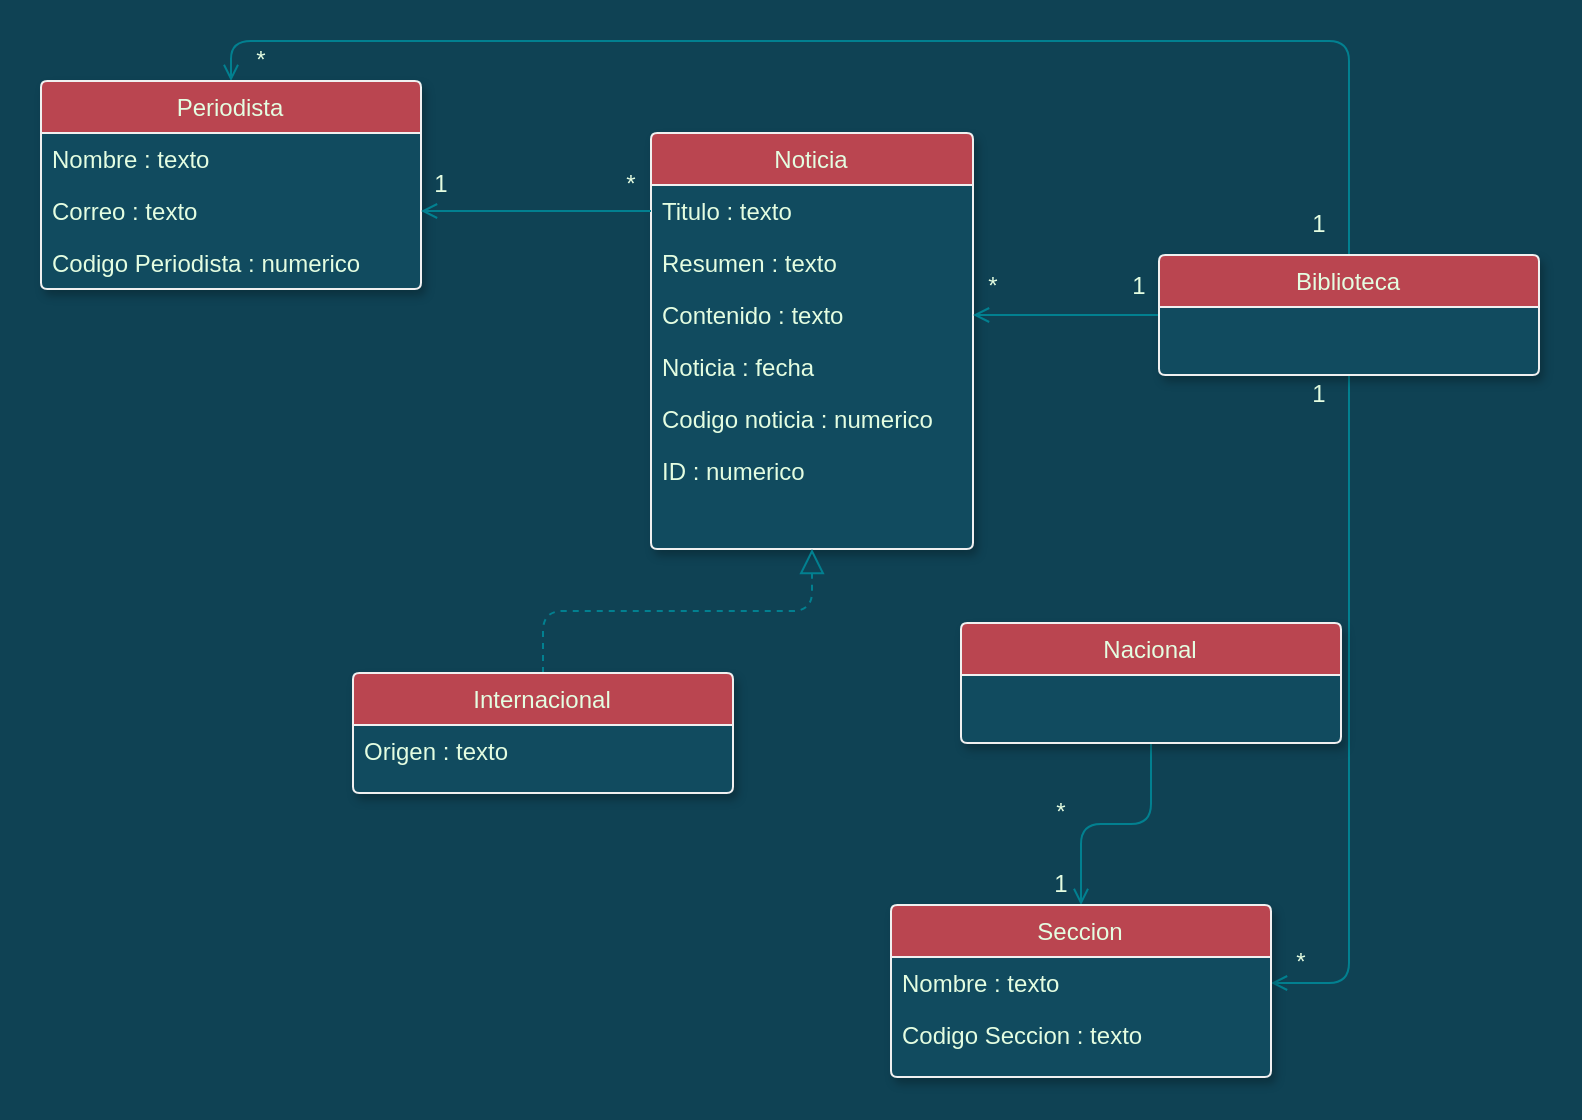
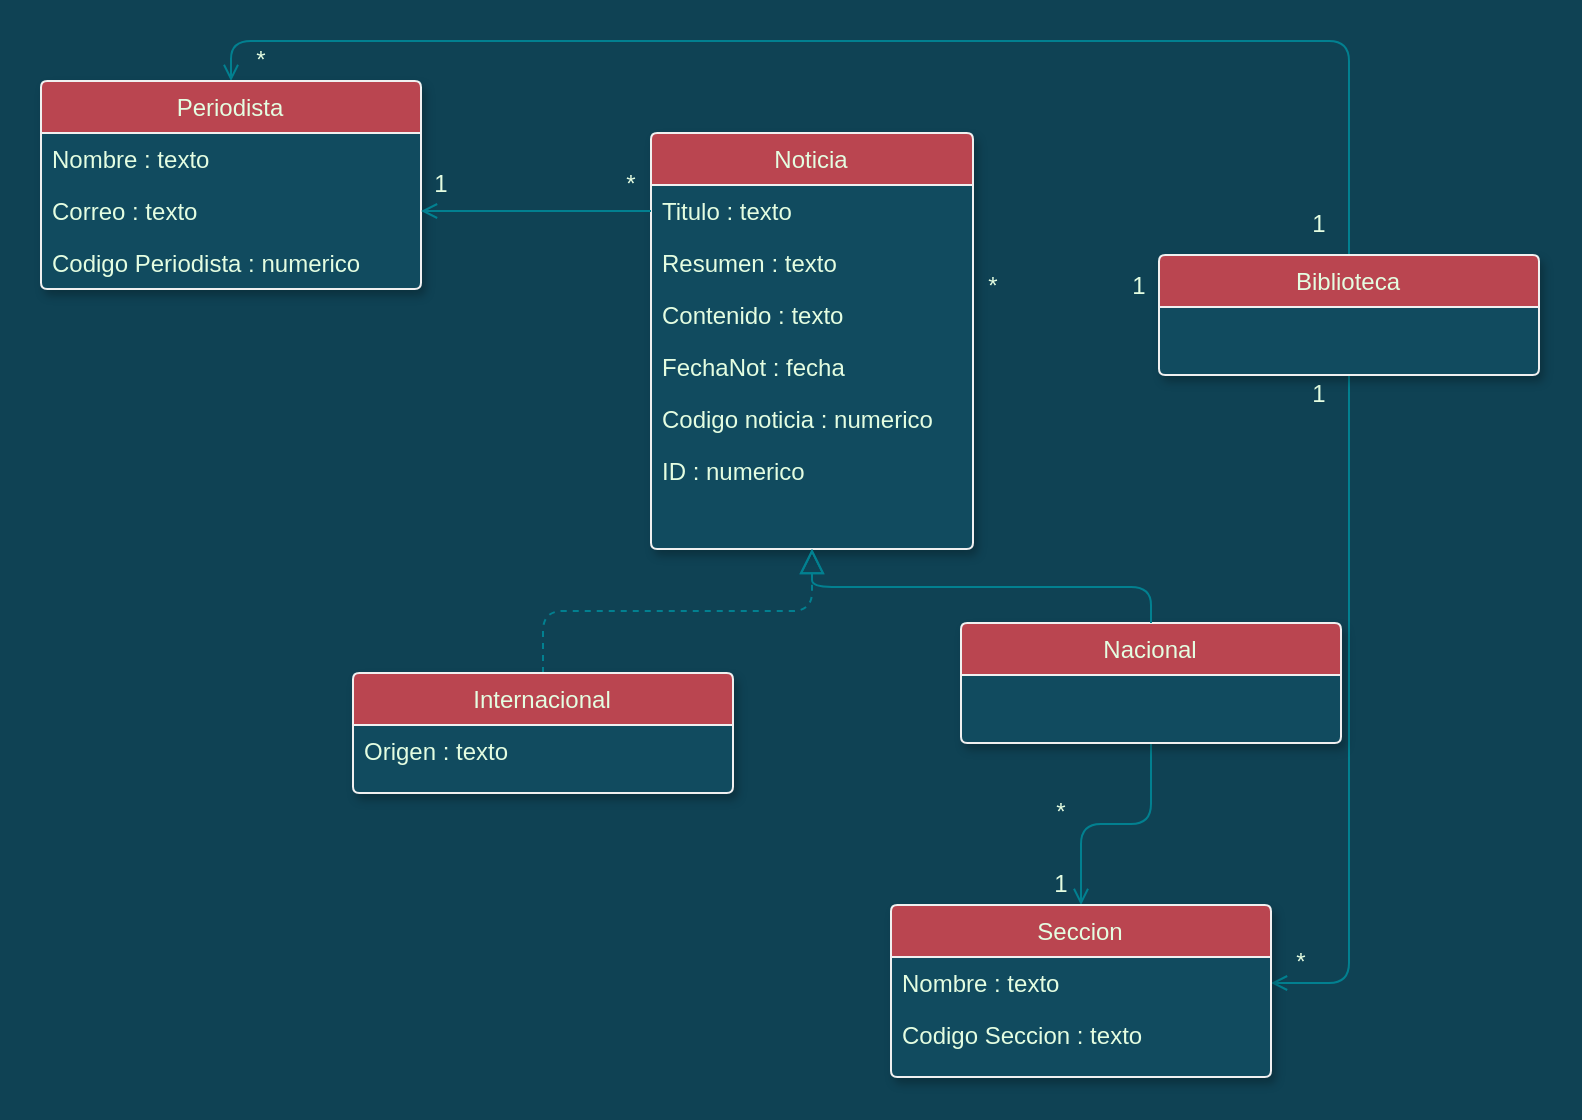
edge "Biblioteca" -> "Contenido : texto": removed
node "Noticia : fecha": label "Noticia : fecha" -> "FechaNot : fecha"
edge "Nacional" -> "Noticia": added
